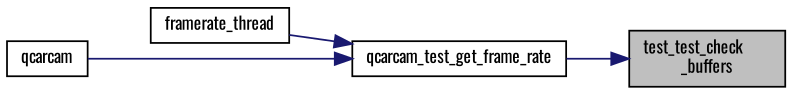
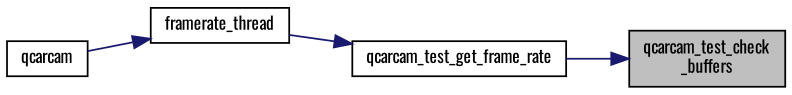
edge "qcarcam" -> "qcarcam_test_get_frame_rate": now "qcarcam" -> "framerate_thread"
node "test_test_check _buffers": label "test_test_check _buffers" -> "qcarcam_test_check _buffers"
